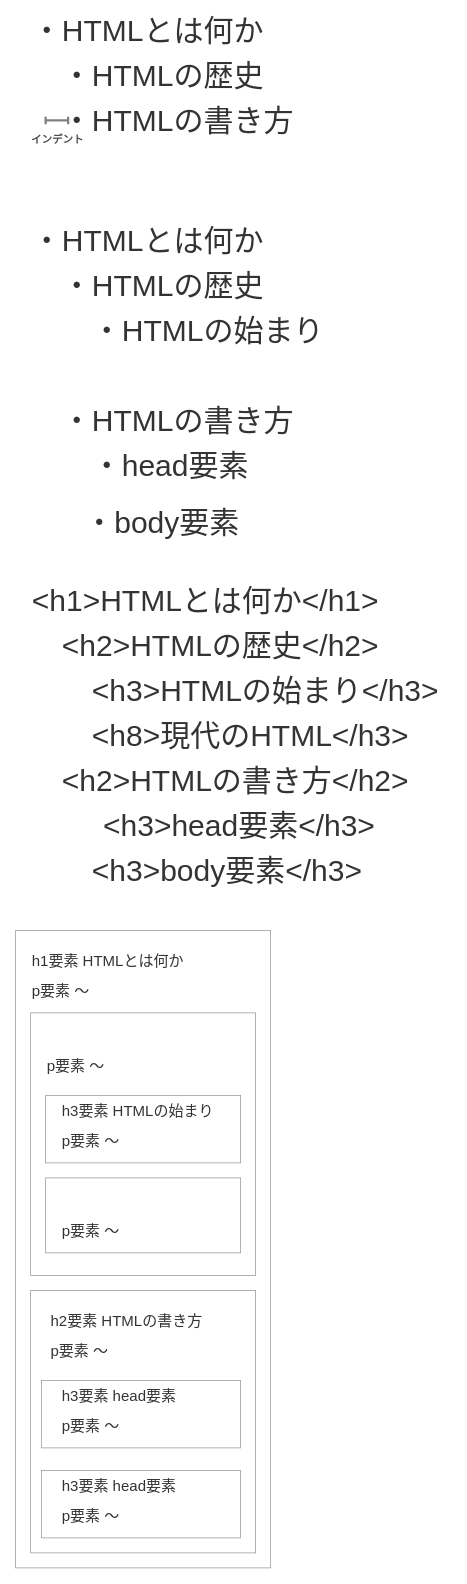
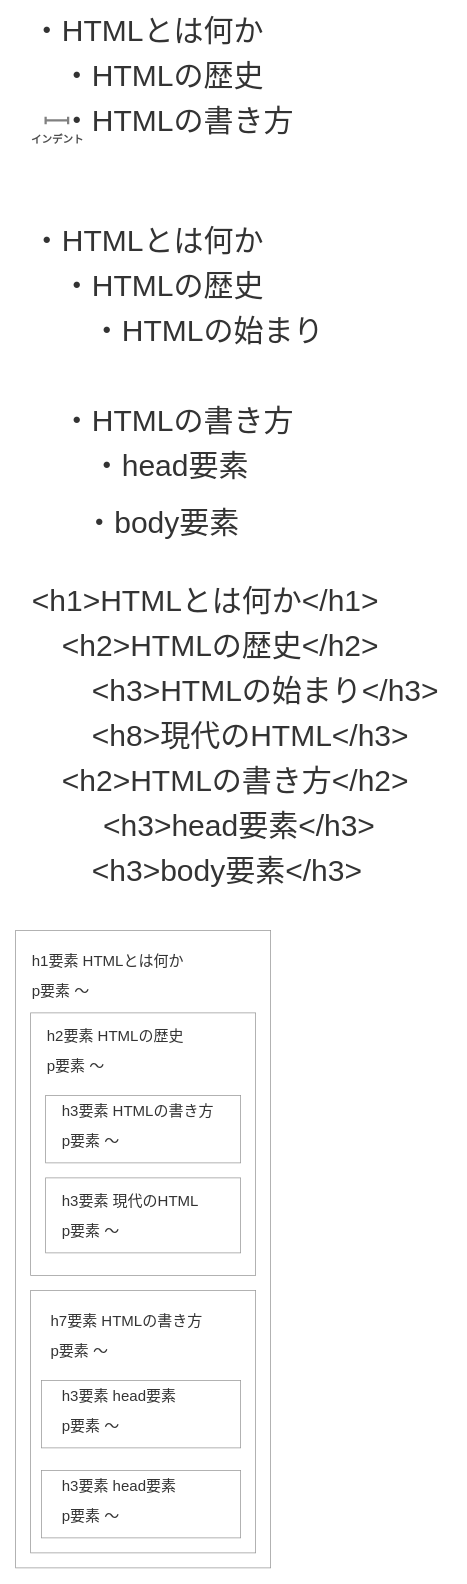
node "h2要素 HTMLの歴史": added
node "h3要素 HTMLの始まり": label "h3要素 HTMLの始まり" -> "h3要素 HTMLの書き方"
node "h3要素 現代のHTML": added
node "h2要素 HTMLの書き方": label "h2要素 HTMLの書き方" -> "h7要素 HTMLの書き方"
